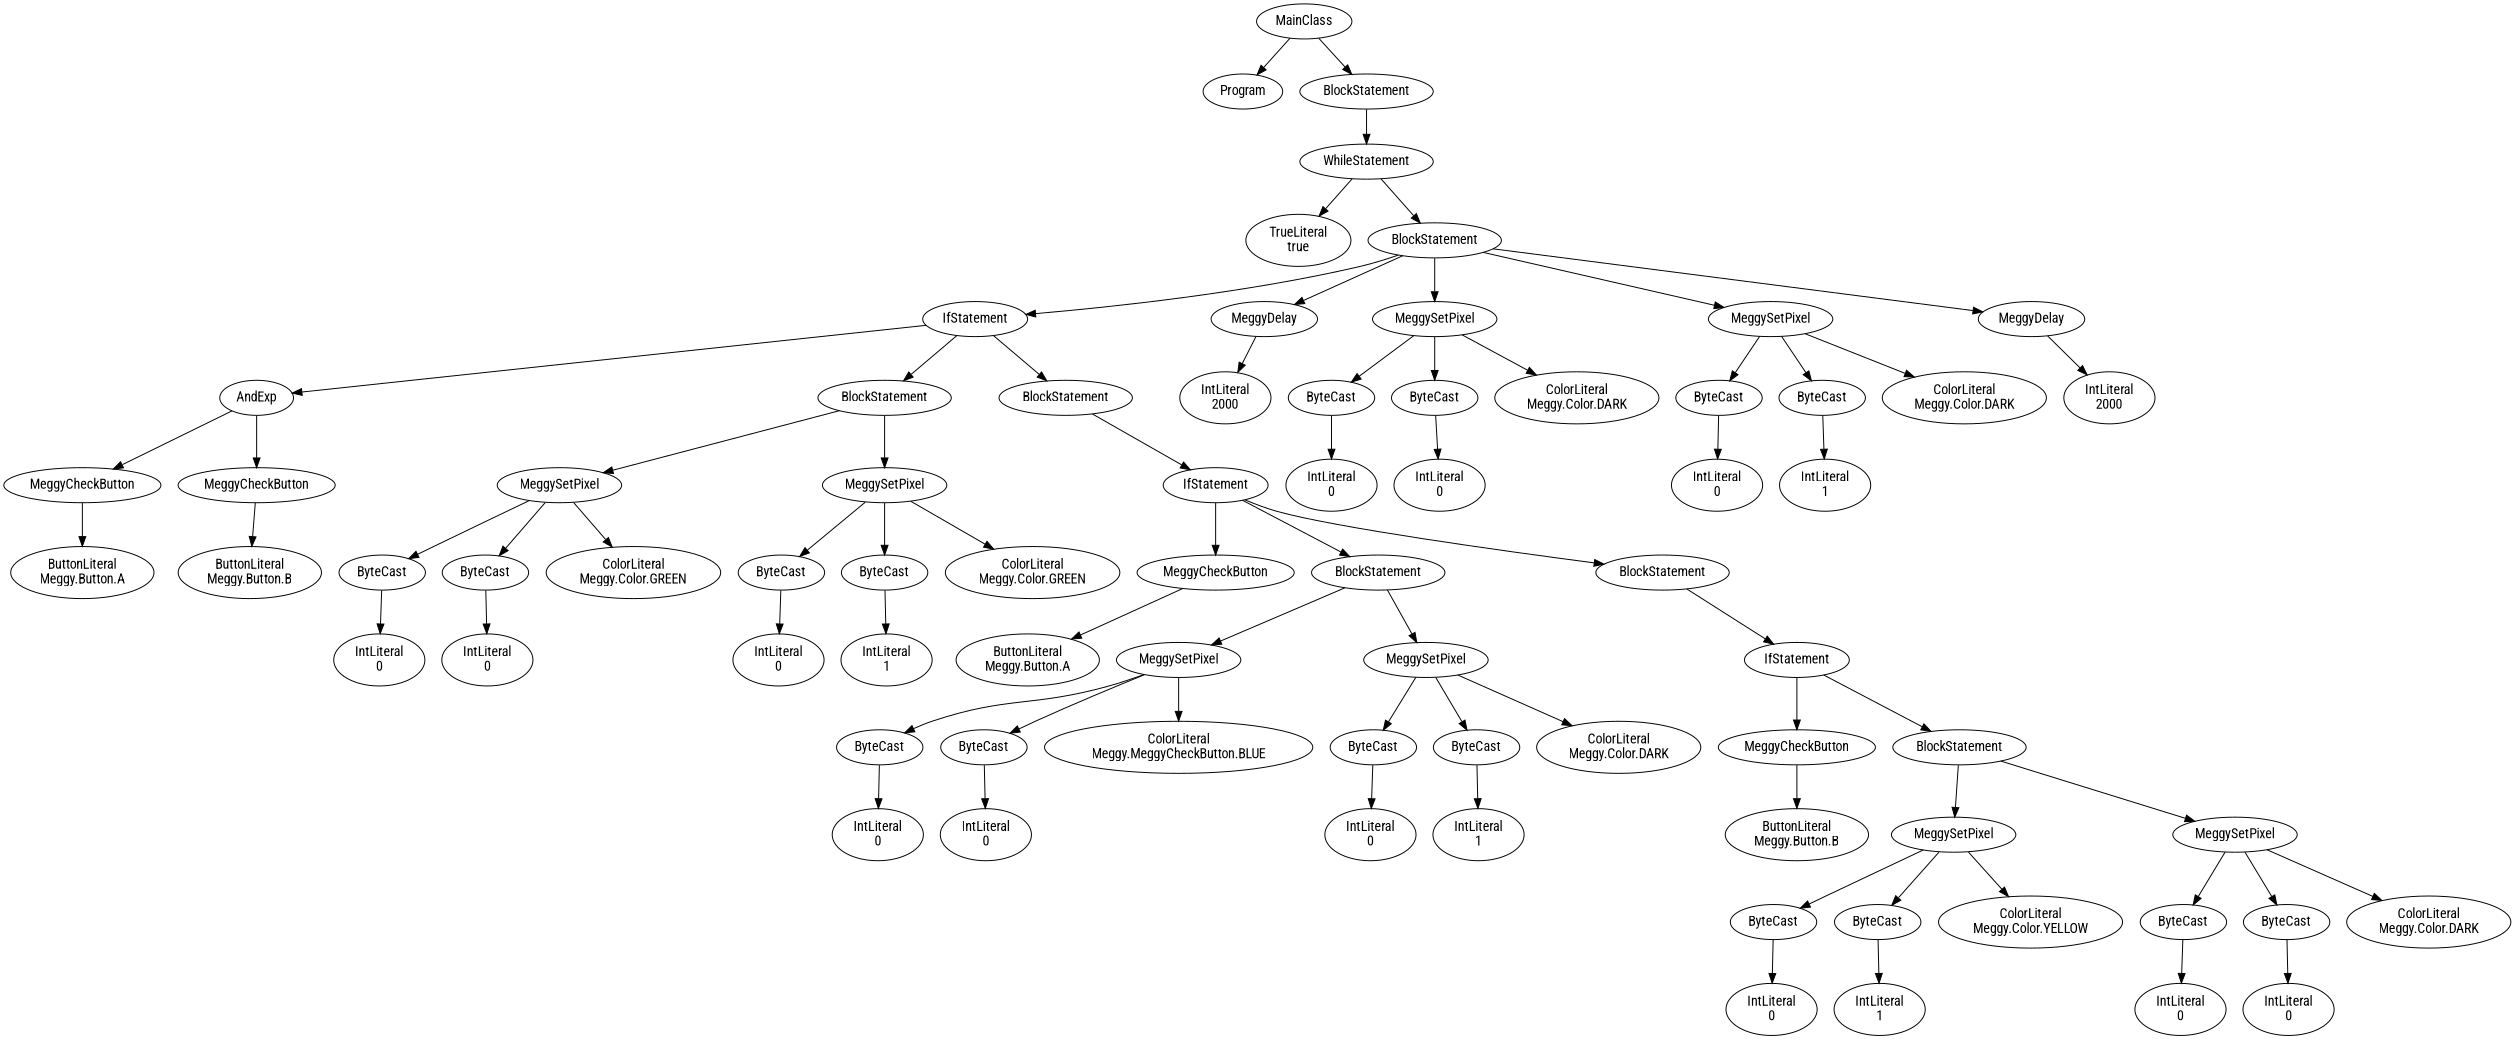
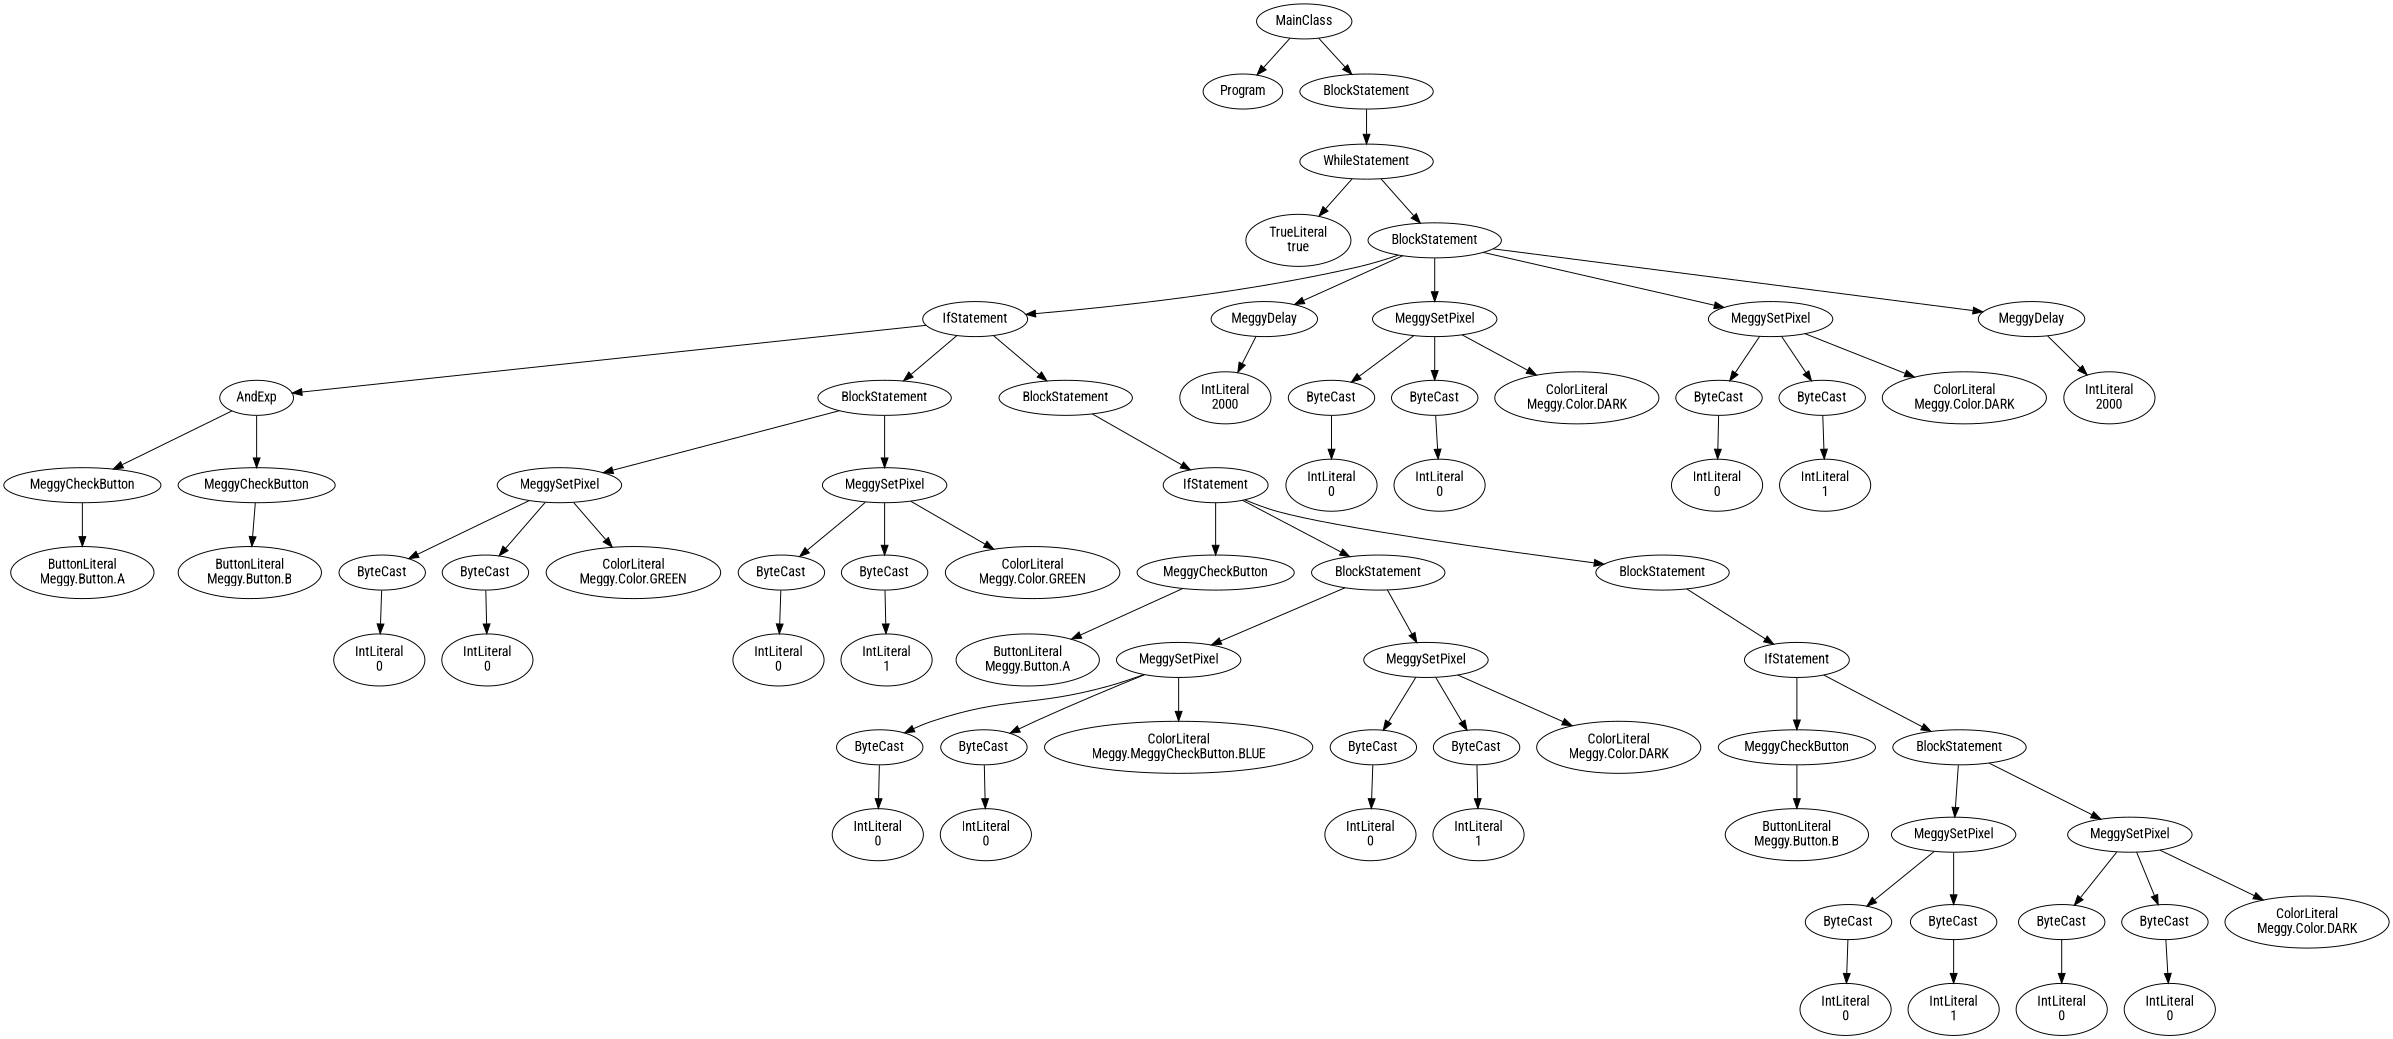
node "ColorLiteral Meggy.Color.YELLOW": removed
